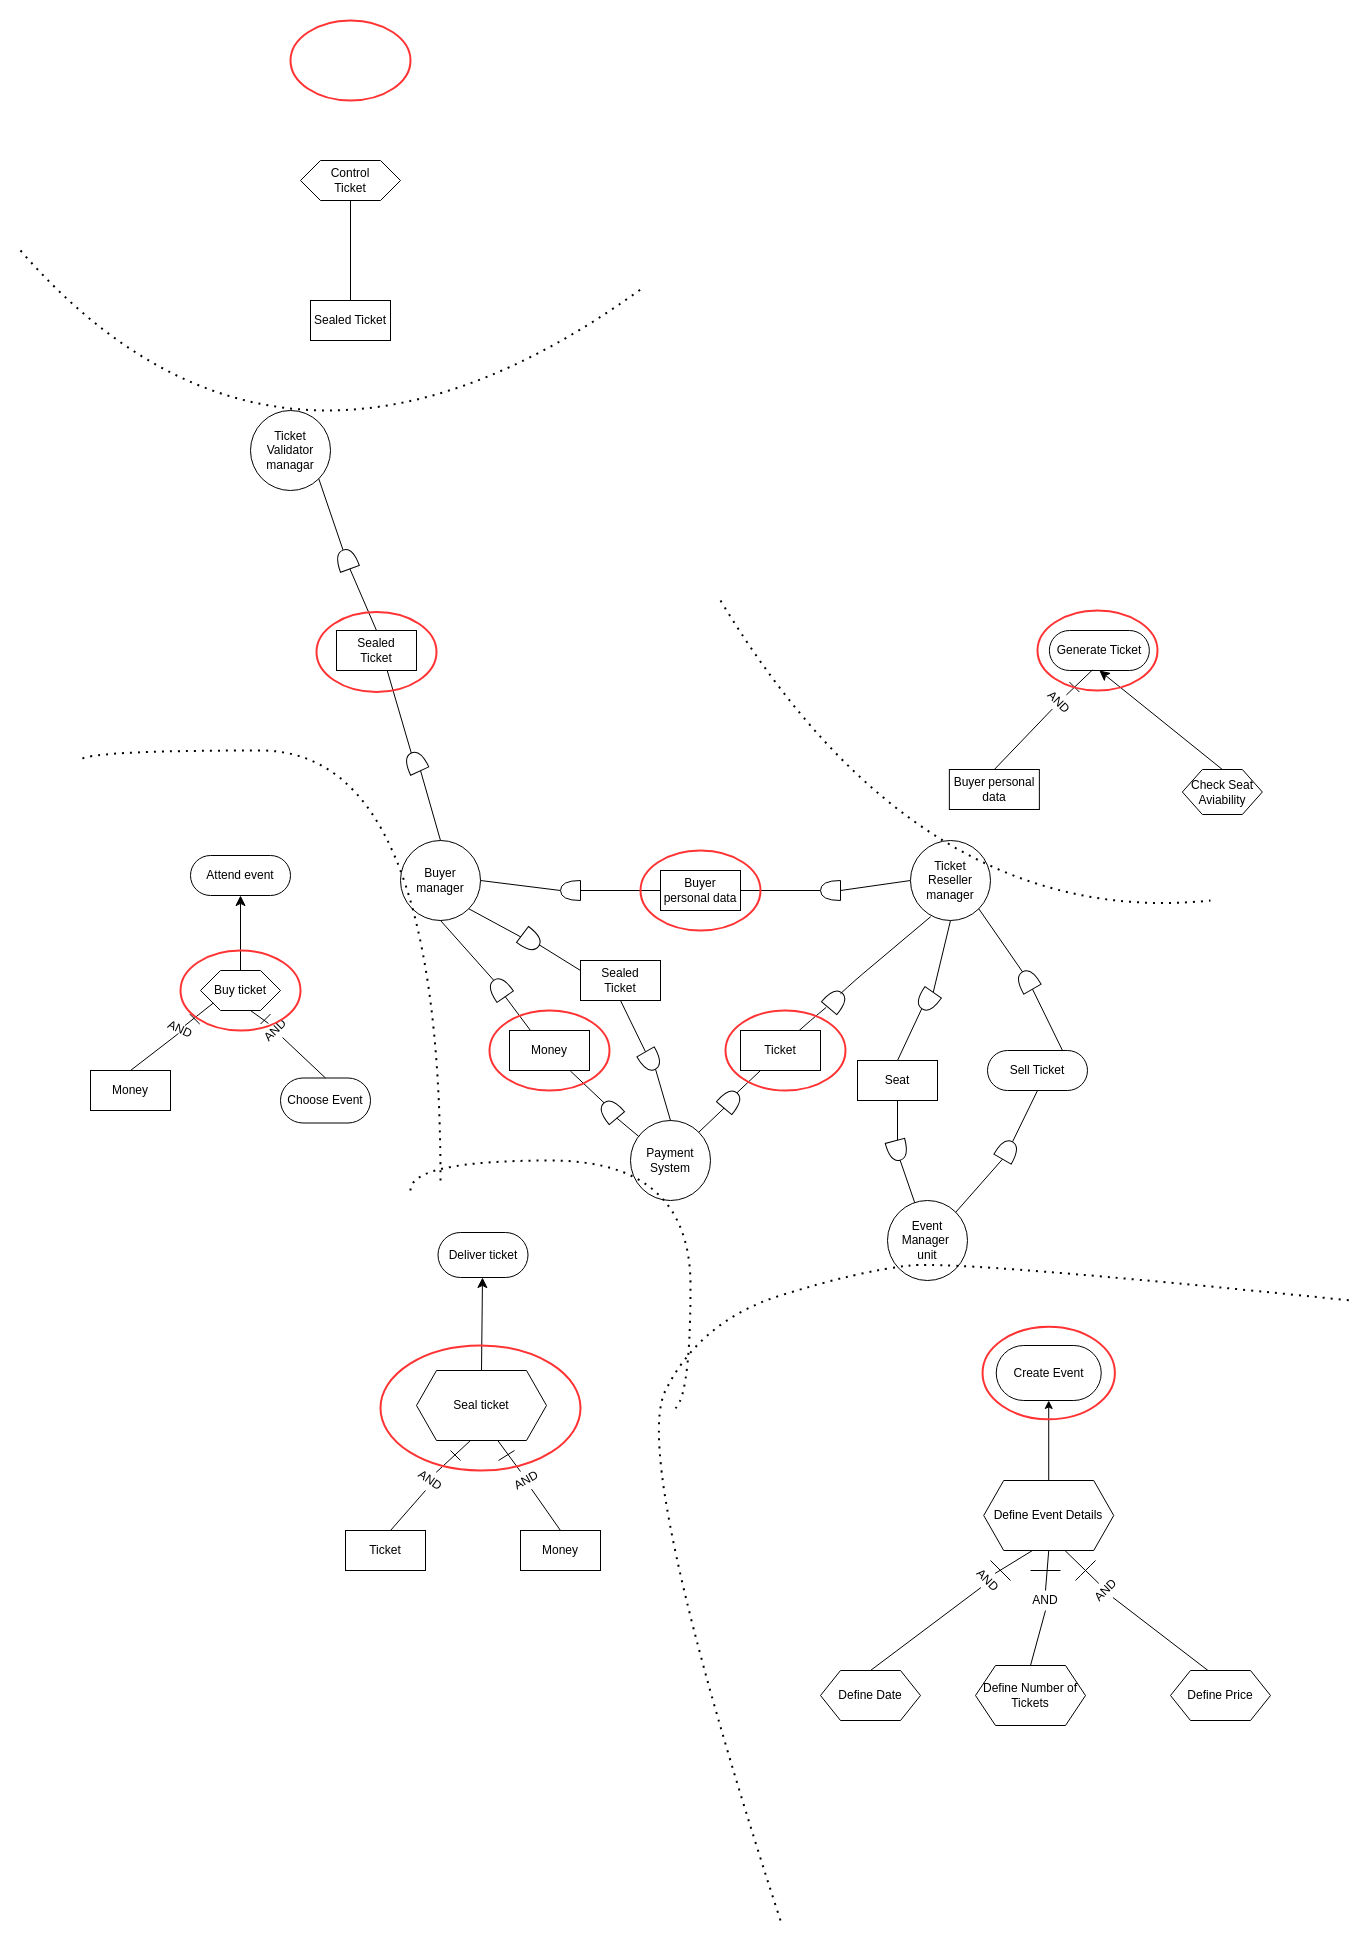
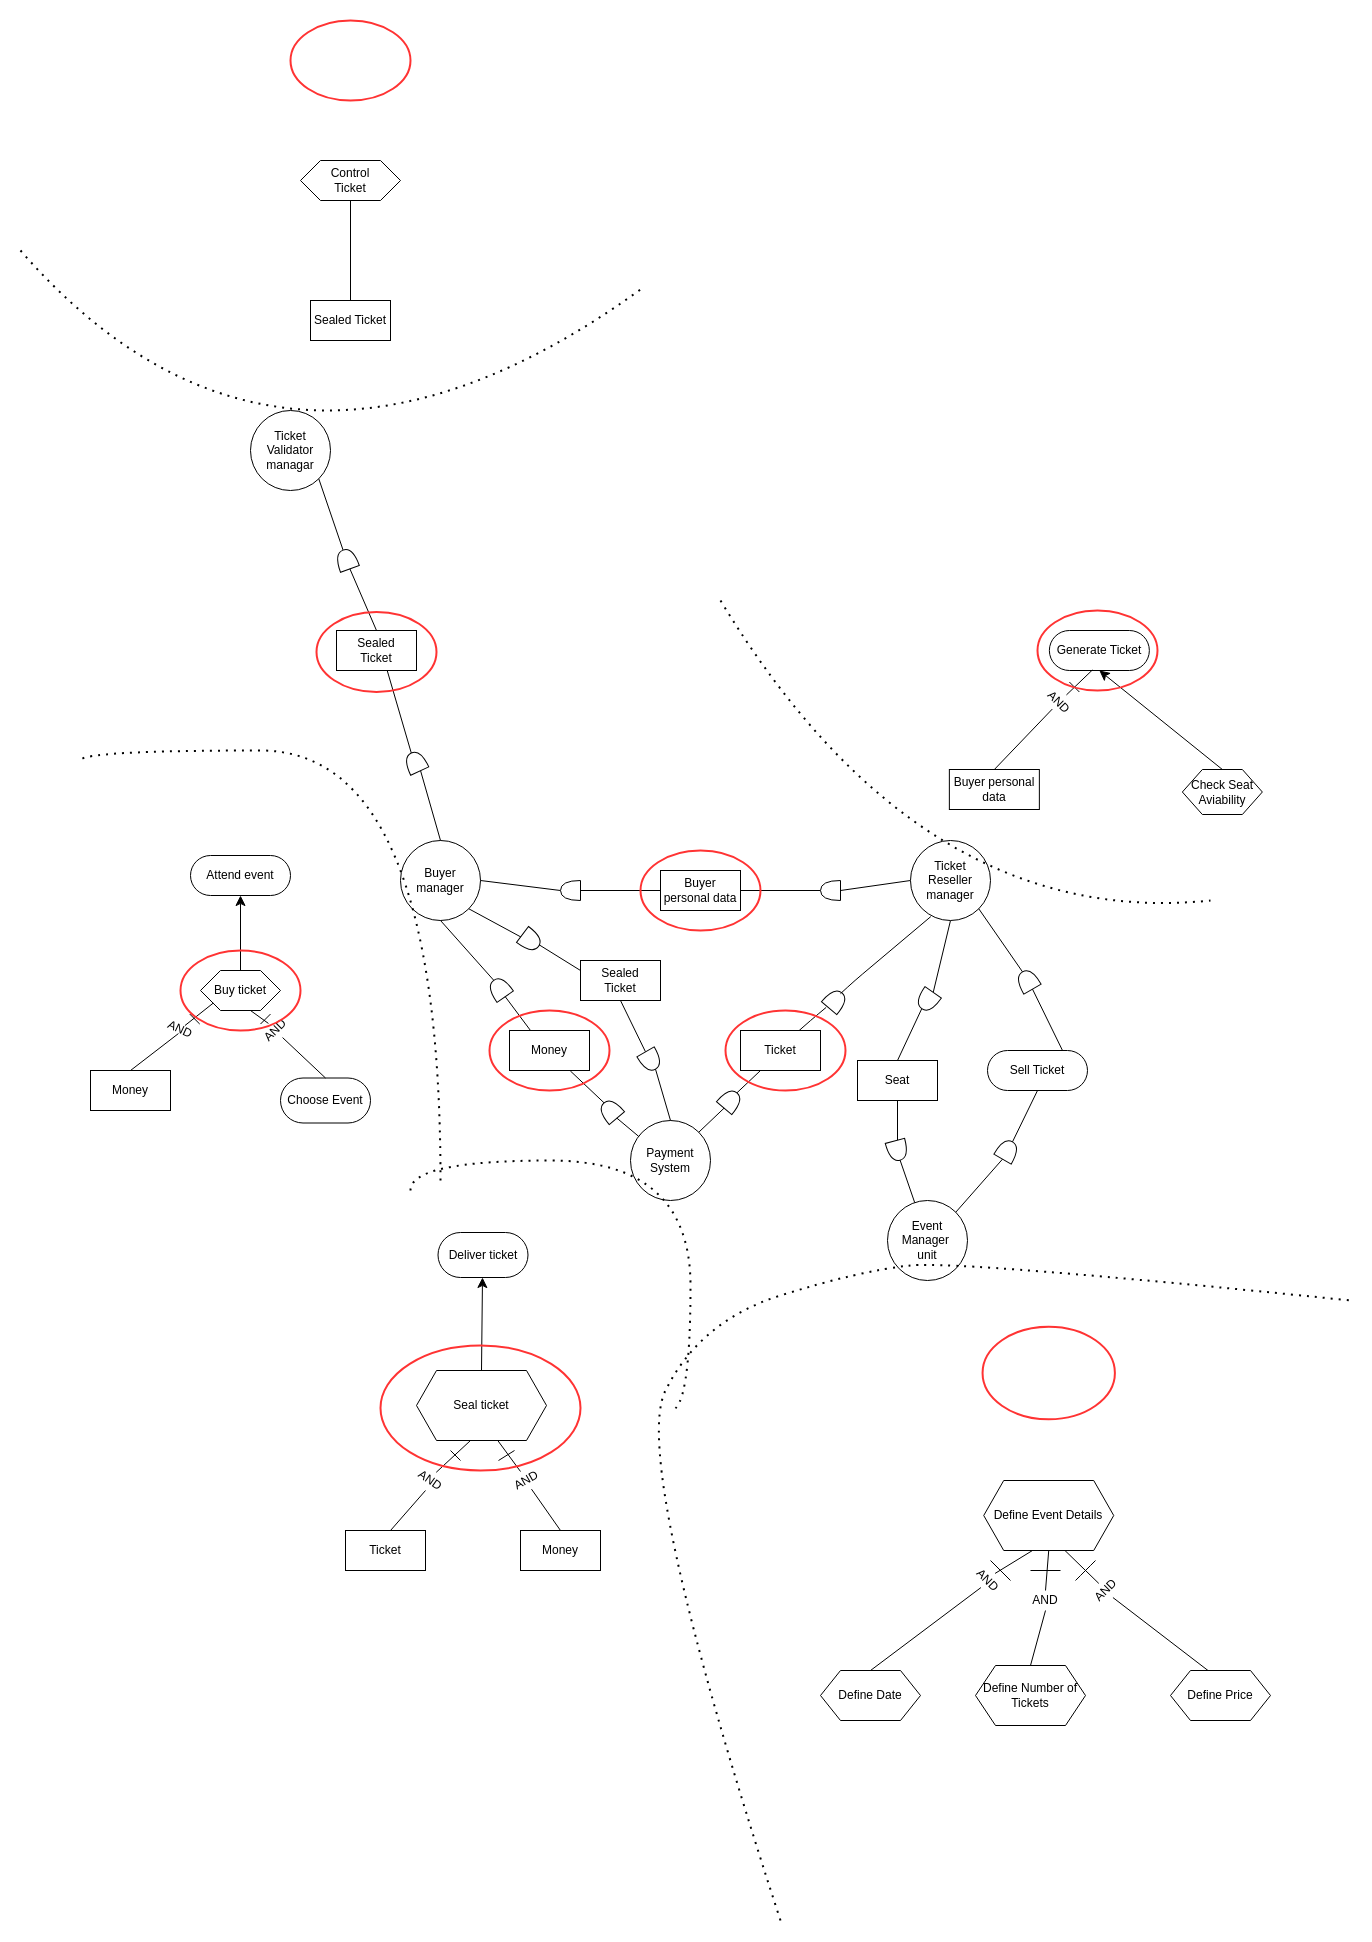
node "Create Event": removed
edge "Define Event Details" -> "Create Event": removed
